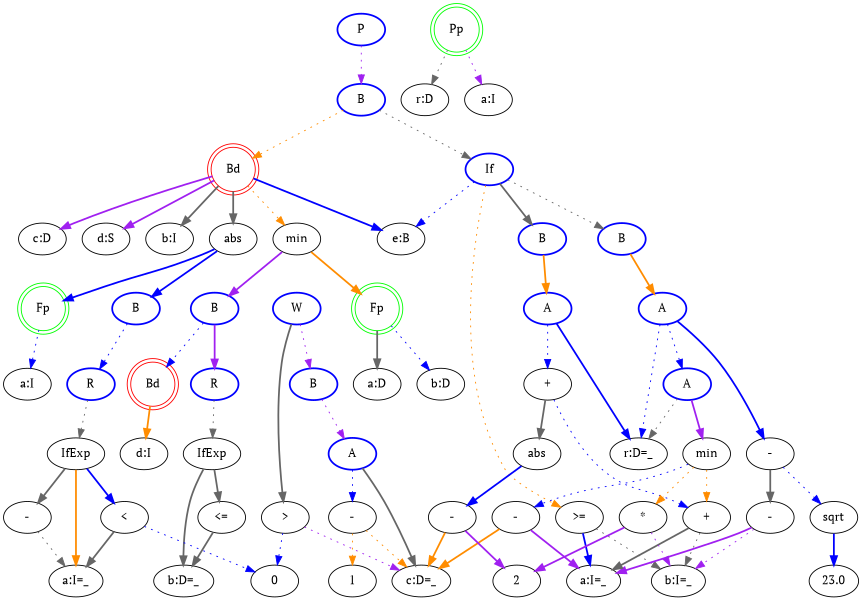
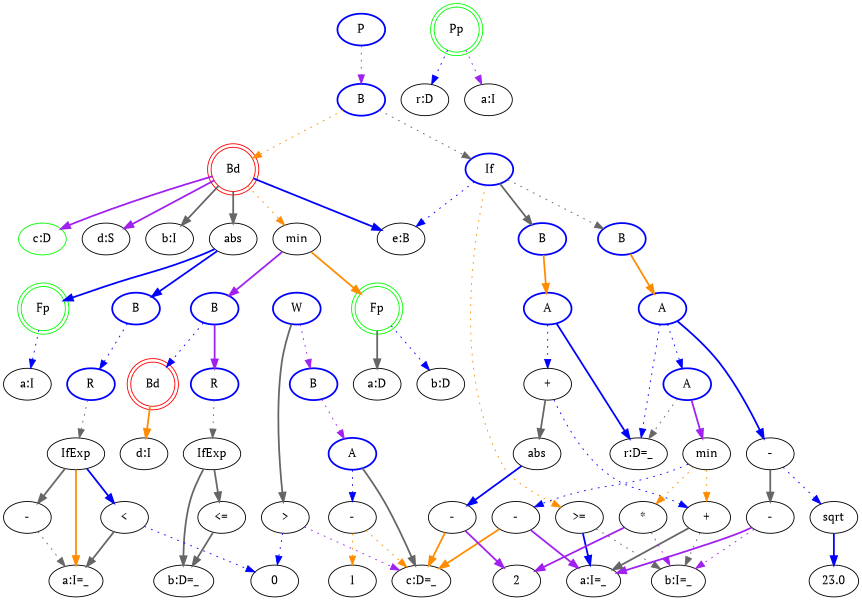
edge "Pp" -> "r:D": color gray40 -> blue
node "c:D": color black -> green
